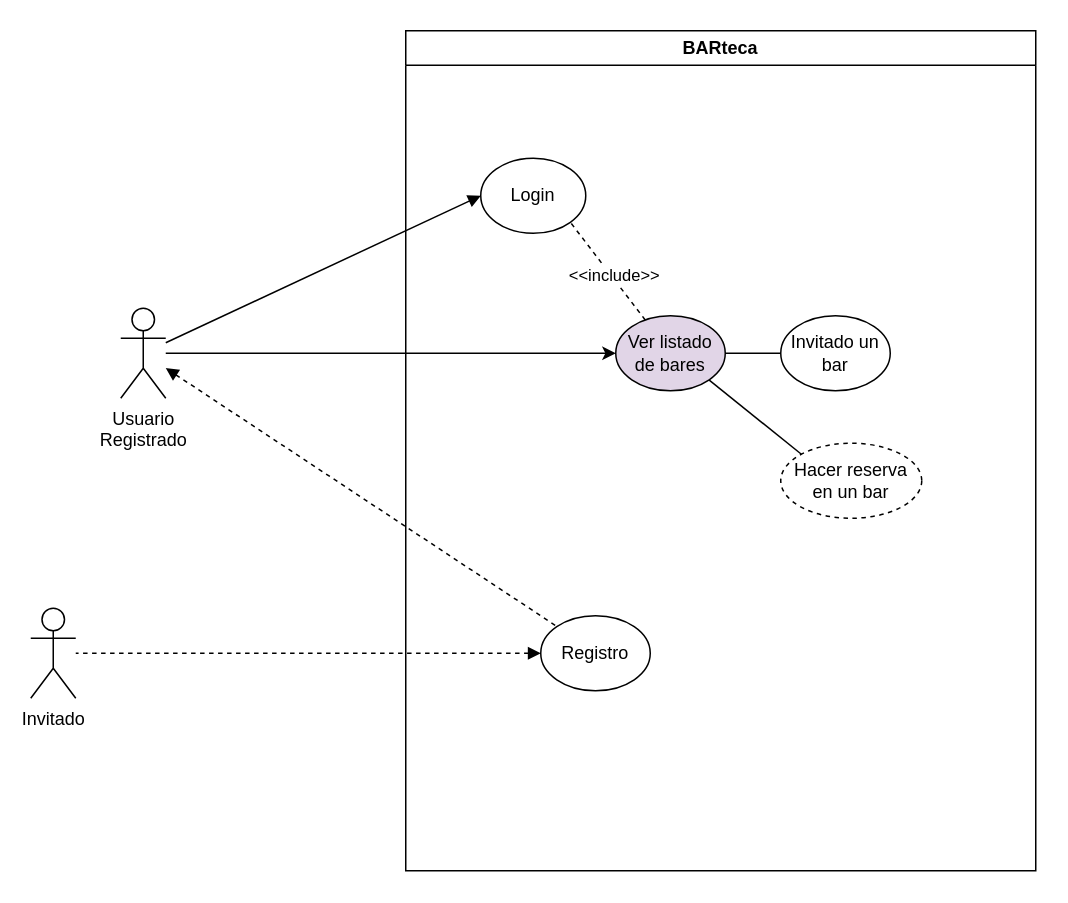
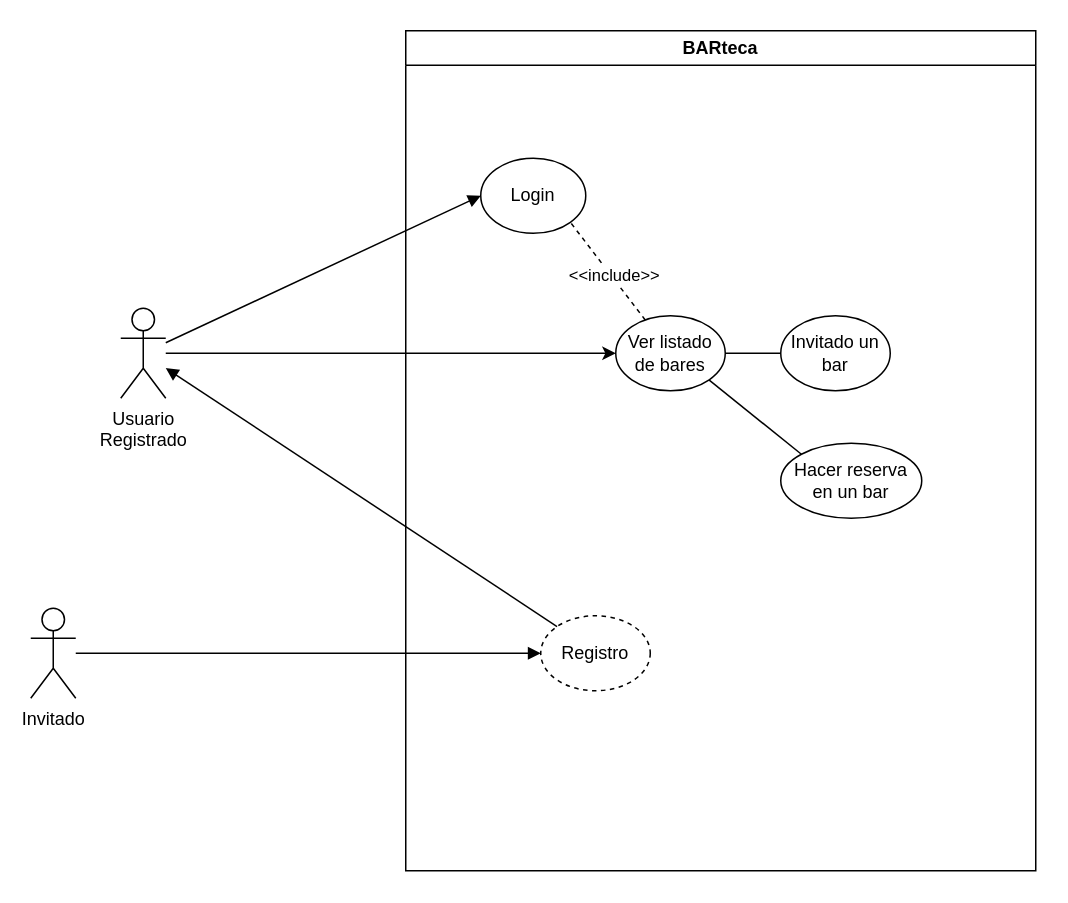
node "Ver listado de bares": fillcolor #e1d5e7 -> #ffffff
node "Hacer reserva en un bar": style dashed -> solid
edge "Registro" -> "Usuario Registrado": style dashed -> solid
edge "Invitado" -> "Registro": style dashed -> solid
node "Registro": style solid -> dashed
